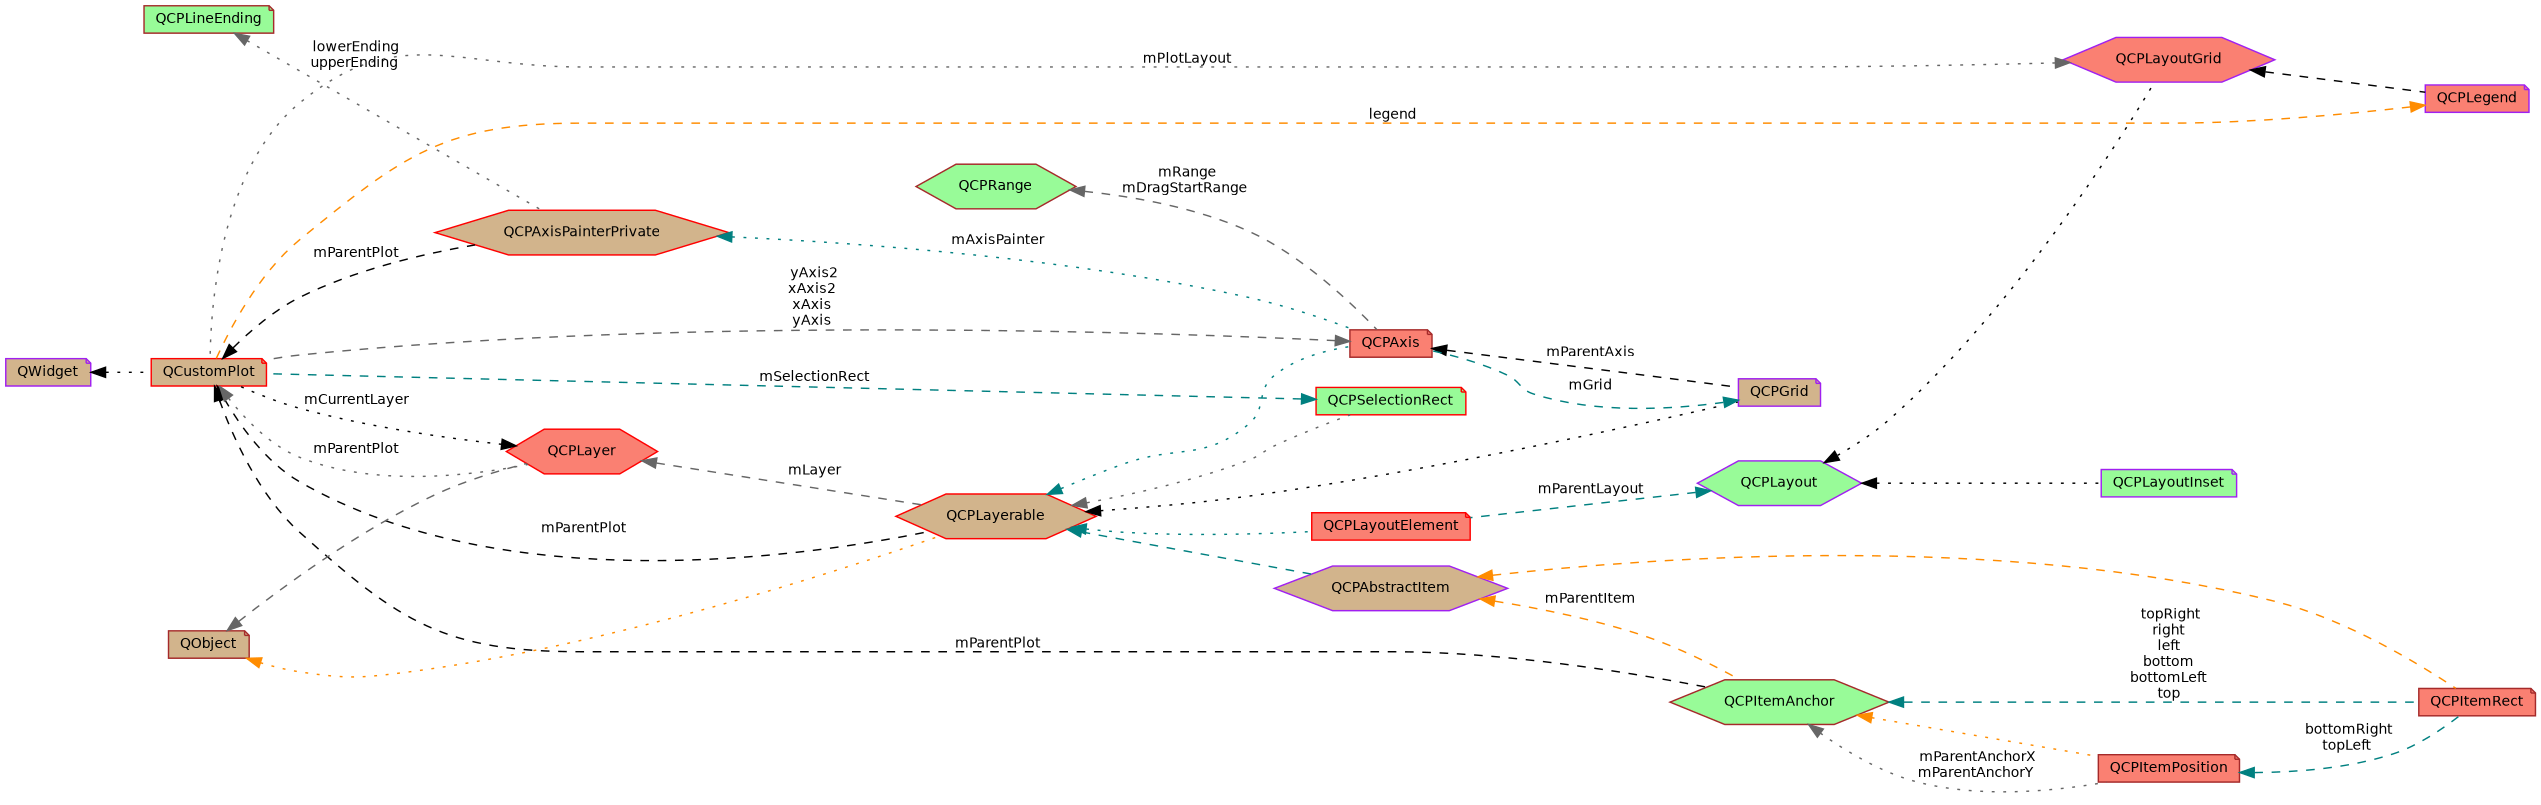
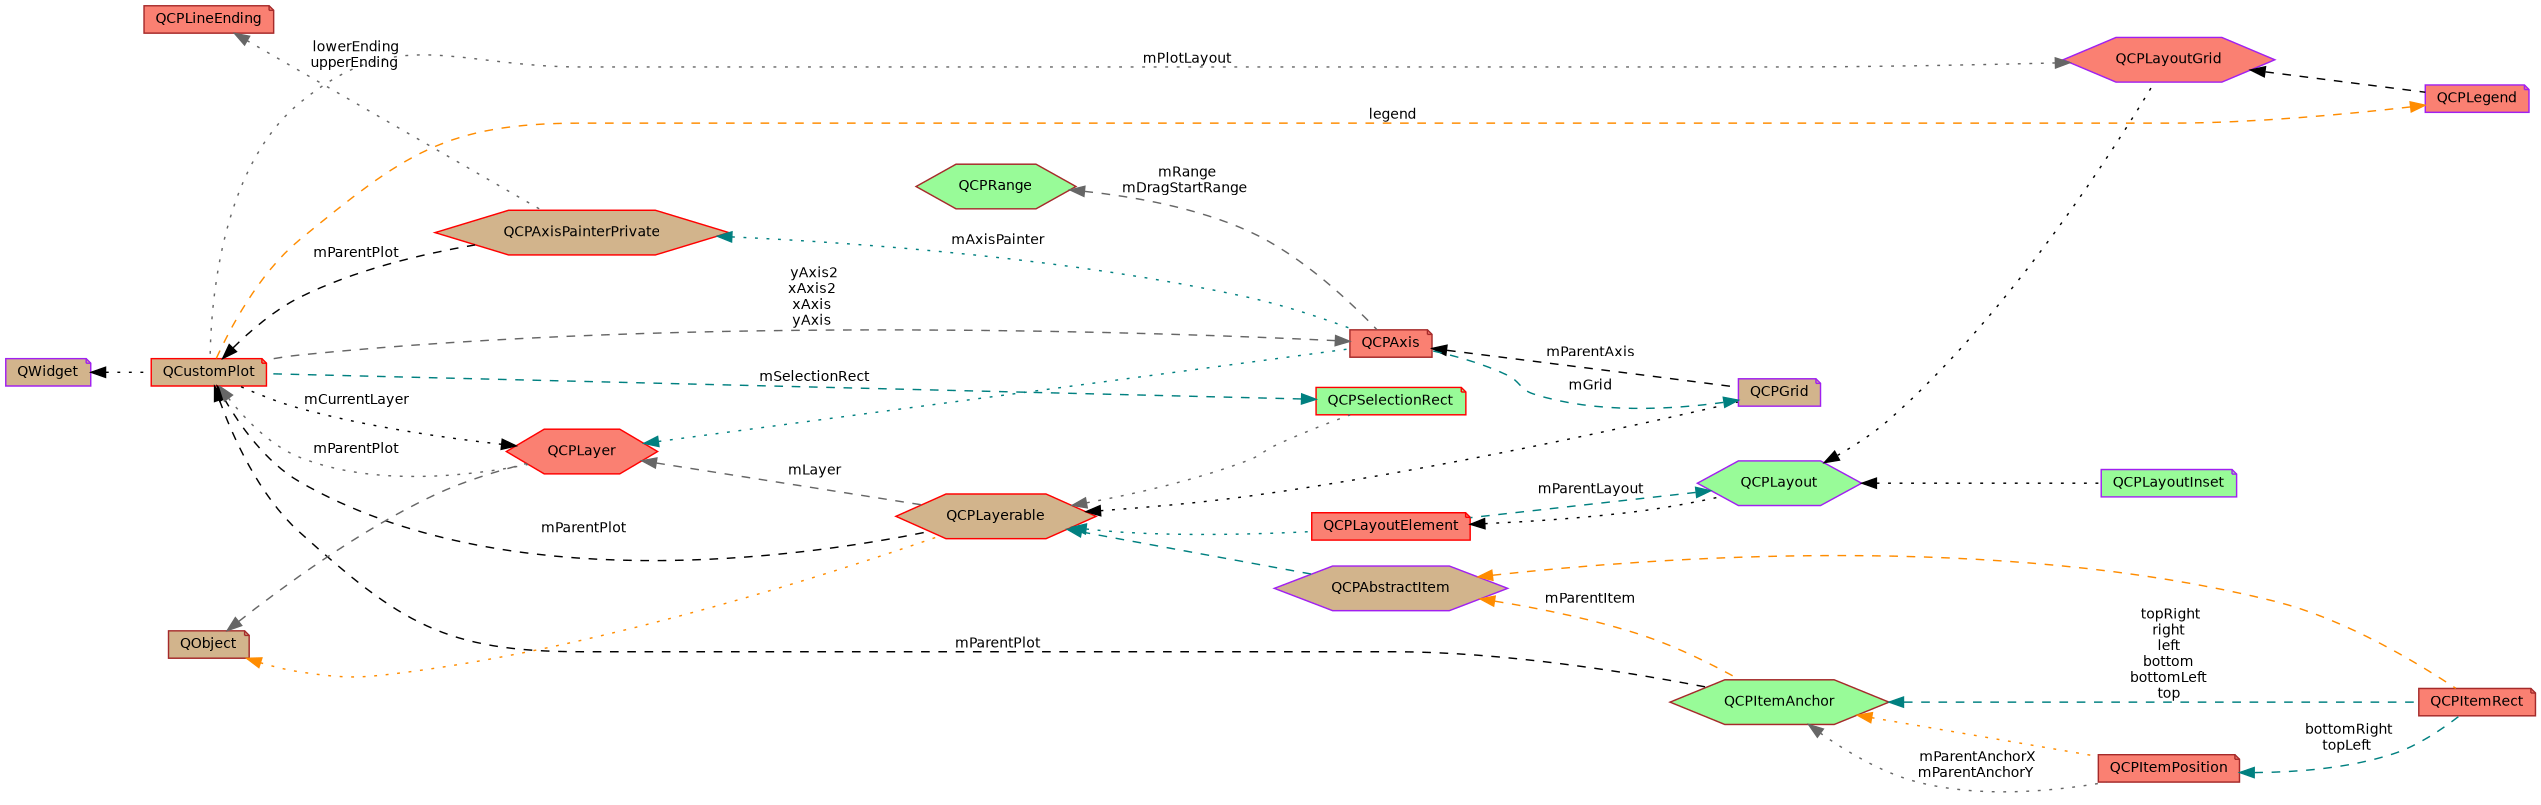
node "QCPLineEnding": fillcolor palegreen -> salmon
edge "QCPAxis" -> "QCPLayerable": now "QCPAxis" -> "QCPLayer"
edge "QCPLayout" -> "QCPLayoutElement": added
